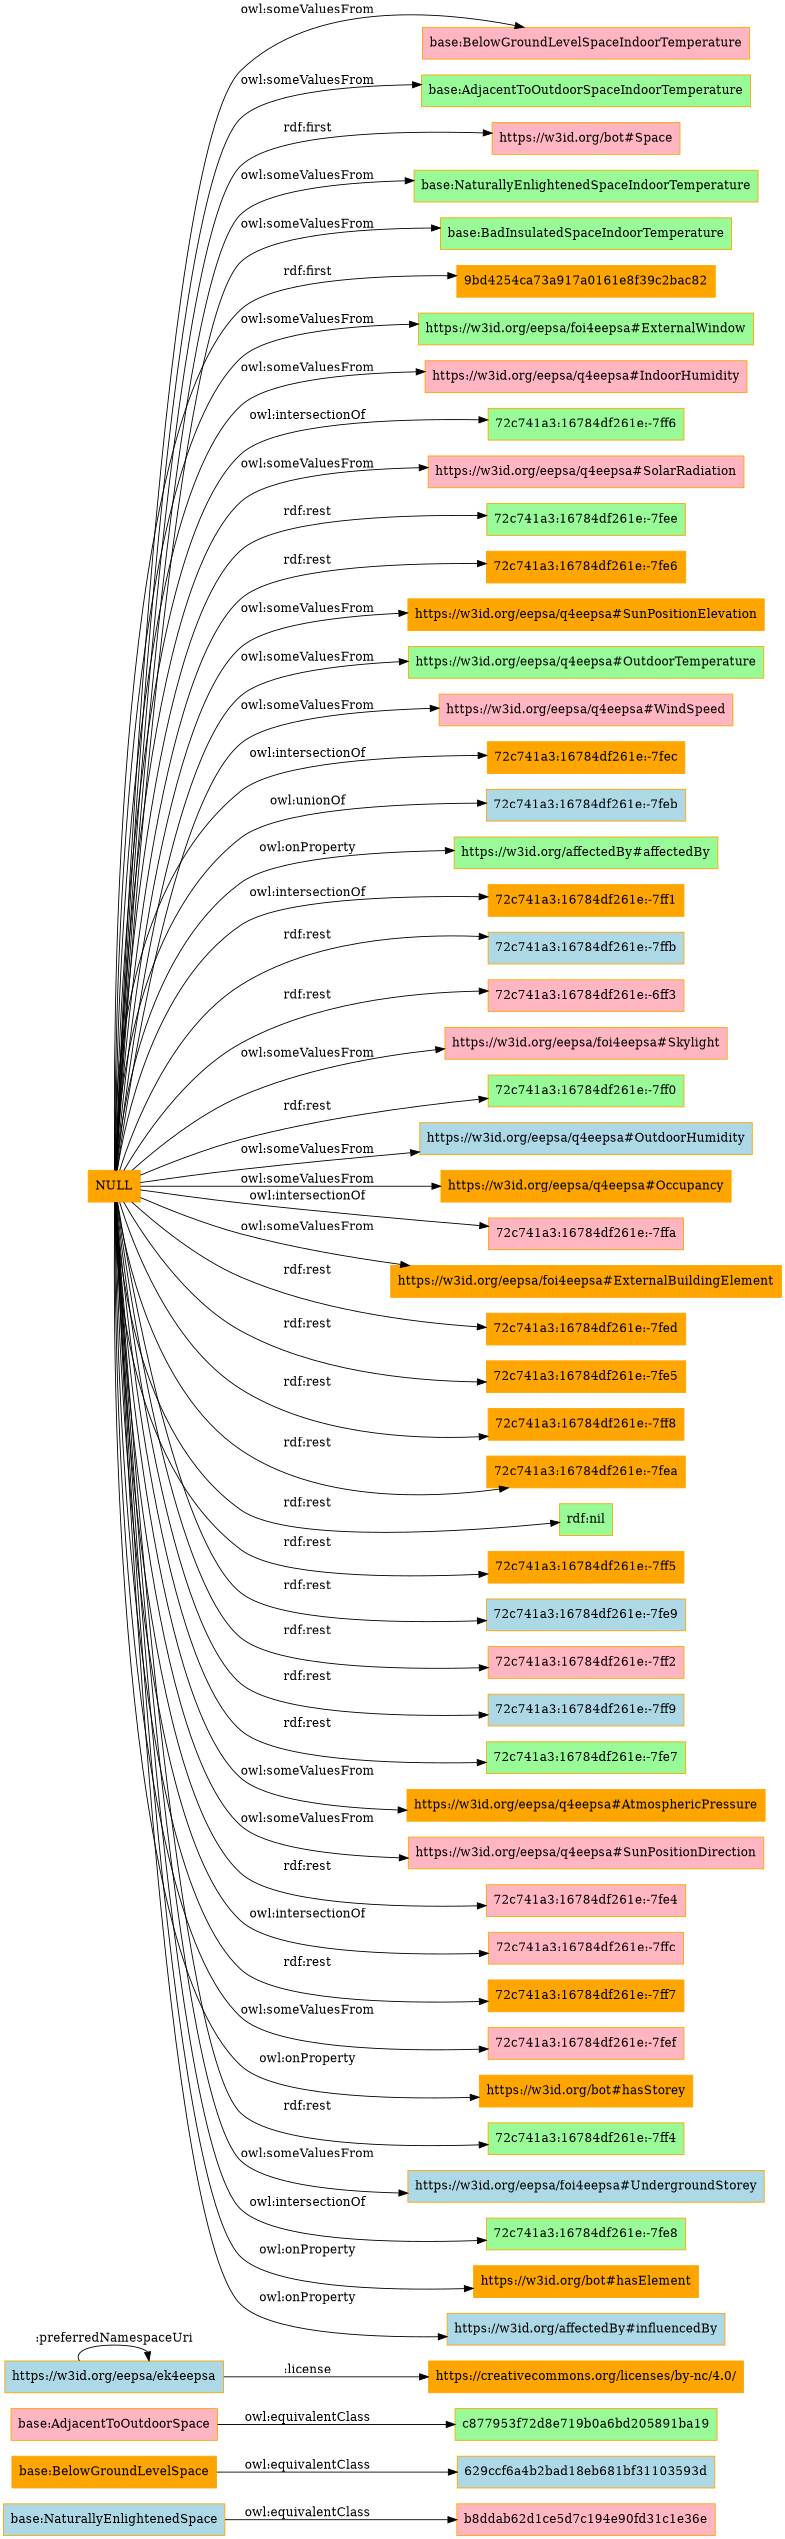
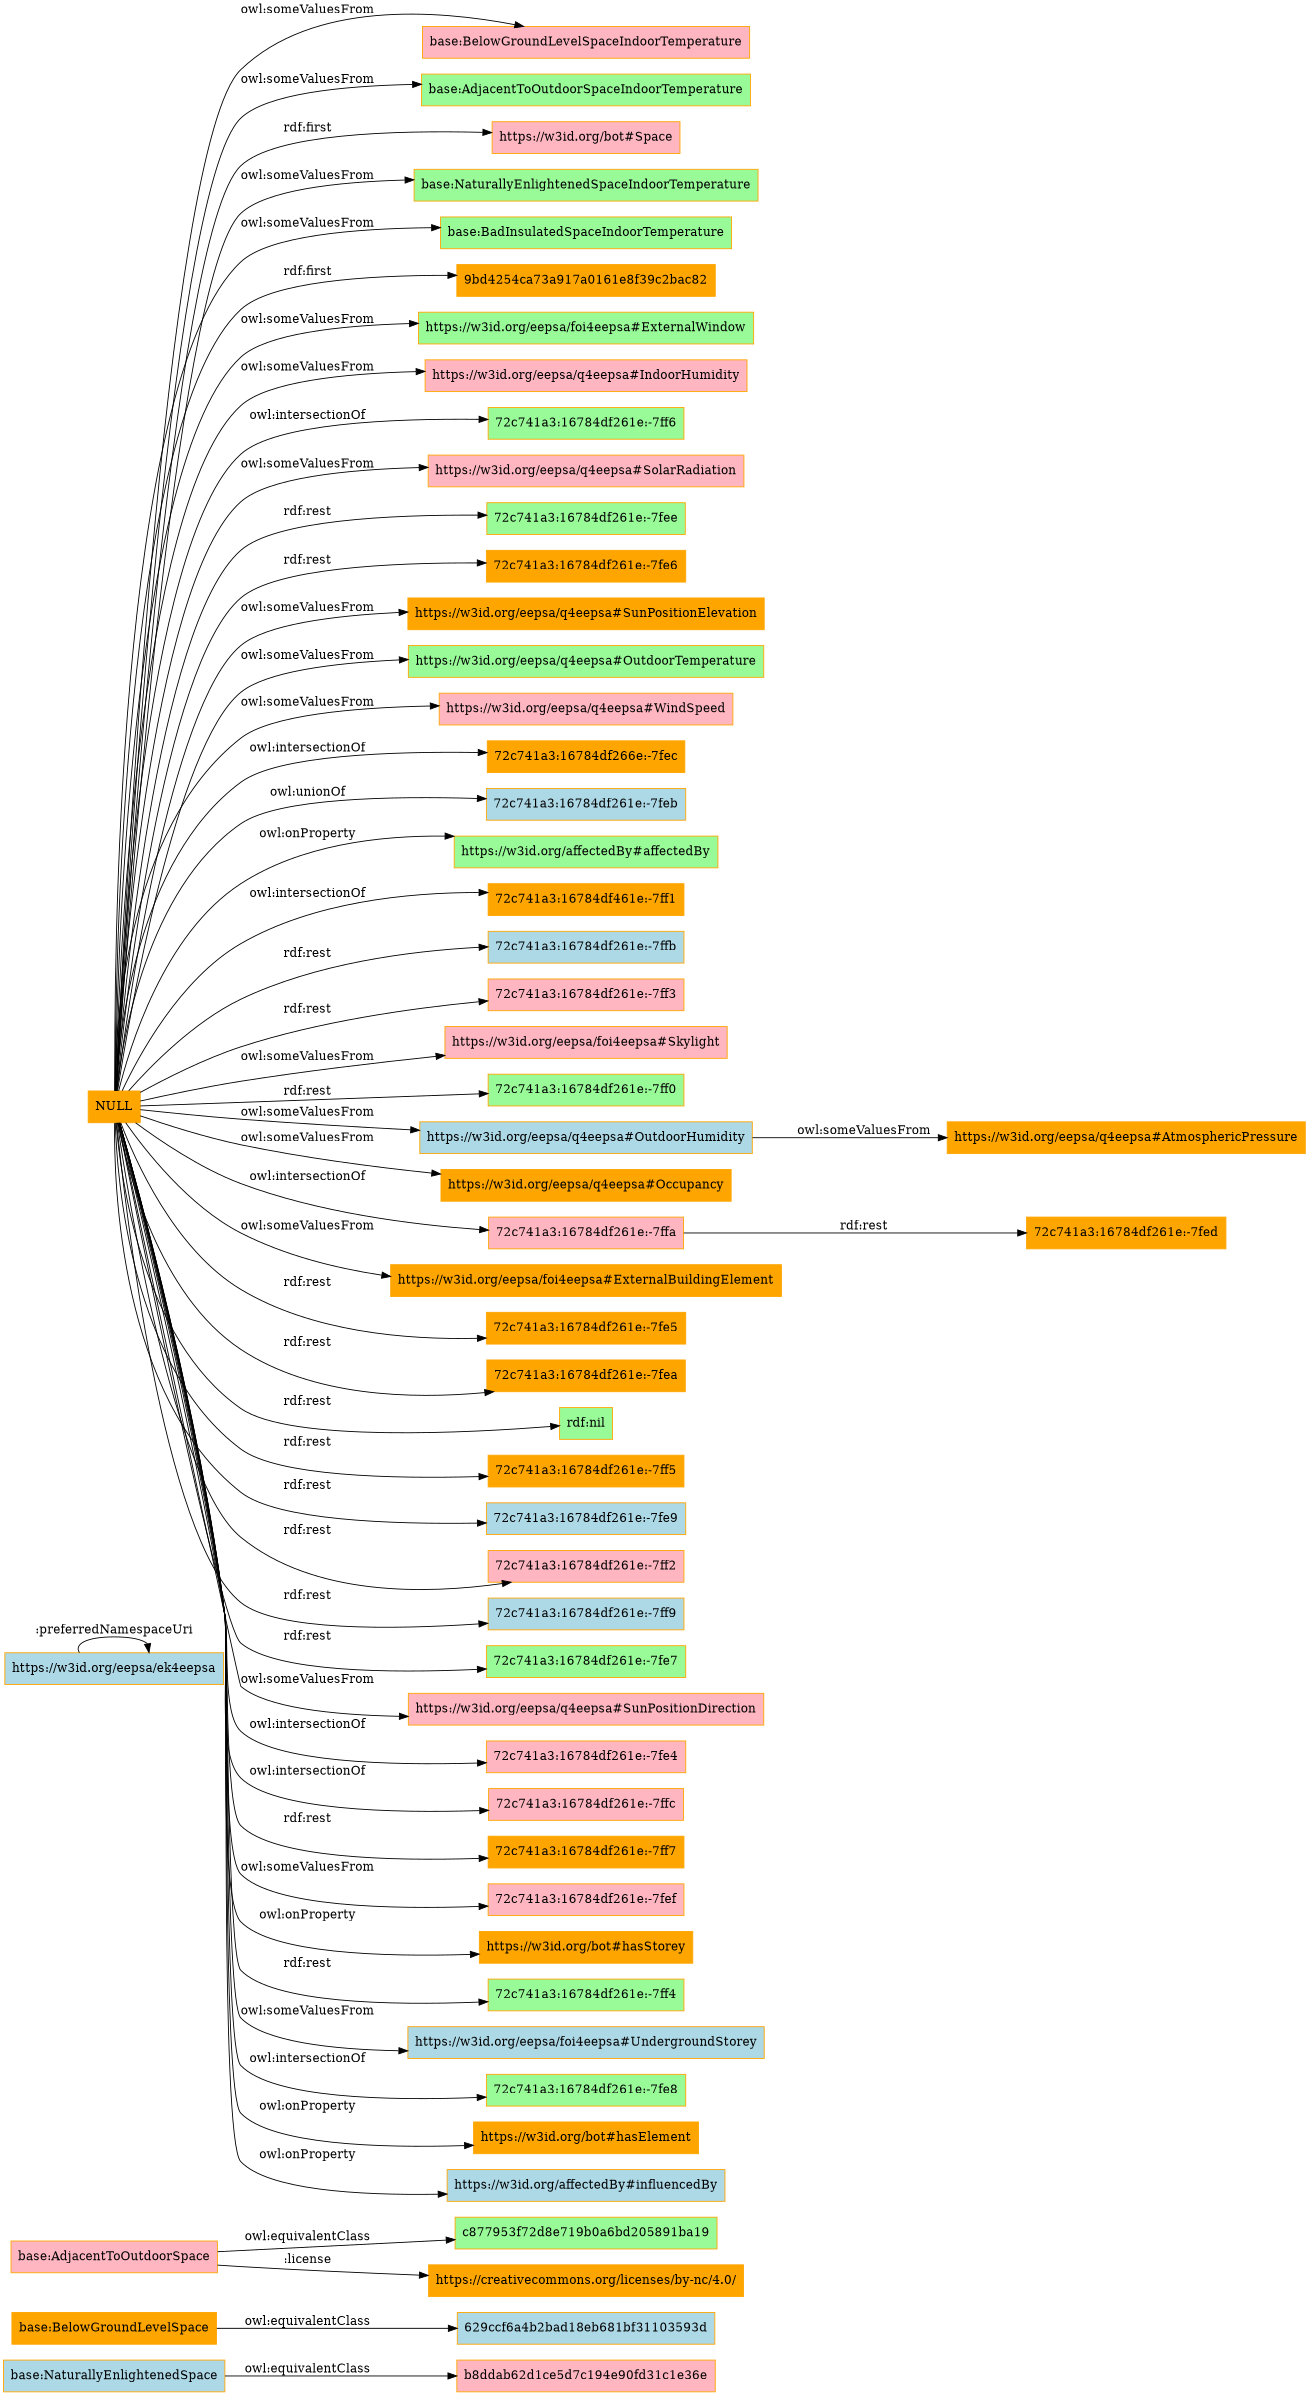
node "72c741a3:16784df261e:-7fec": label "72c741a3:16784df261e:-7fec" -> "72c741a3:16784df266e:-7fec"
node "72c741a3:16784df261e:-7ff1": label "72c741a3:16784df261e:-7ff1" -> "72c741a3:16784df461e:-7ff1"
node "72c741a3:16784df261e:-6ff3": label "72c741a3:16784df261e:-6ff3" -> "72c741a3:16784df261e:-7ff3"
edge "NULL" -> "72c741a3:16784df261e:-7fed": now "72c741a3:16784df261e:-7ffa" -> "72c741a3:16784df261e:-7fed"
node "72c741a3:16784df261e:-7ff8": removed
edge "NULL" -> "https://w3id.org/eepsa/q4eepsa#AtmosphericPressure": now "https://w3id.org/eepsa/q4eepsa#OutdoorHumidity" -> "https://w3id.org/eepsa/q4eepsa#AtmosphericPressure"
edge "NULL" -> "72c741a3:16784df261e:-7fe4": label "rdf:rest" -> "owl:intersectionOf"
edge "https://w3id.org/eepsa/ek4eepsa" -> "https://creativecommons.org/licenses/by-nc/4.0/": now "base:AdjacentToOutdoorSpace" -> "https://creativecommons.org/licenses/by-nc/4.0/"
